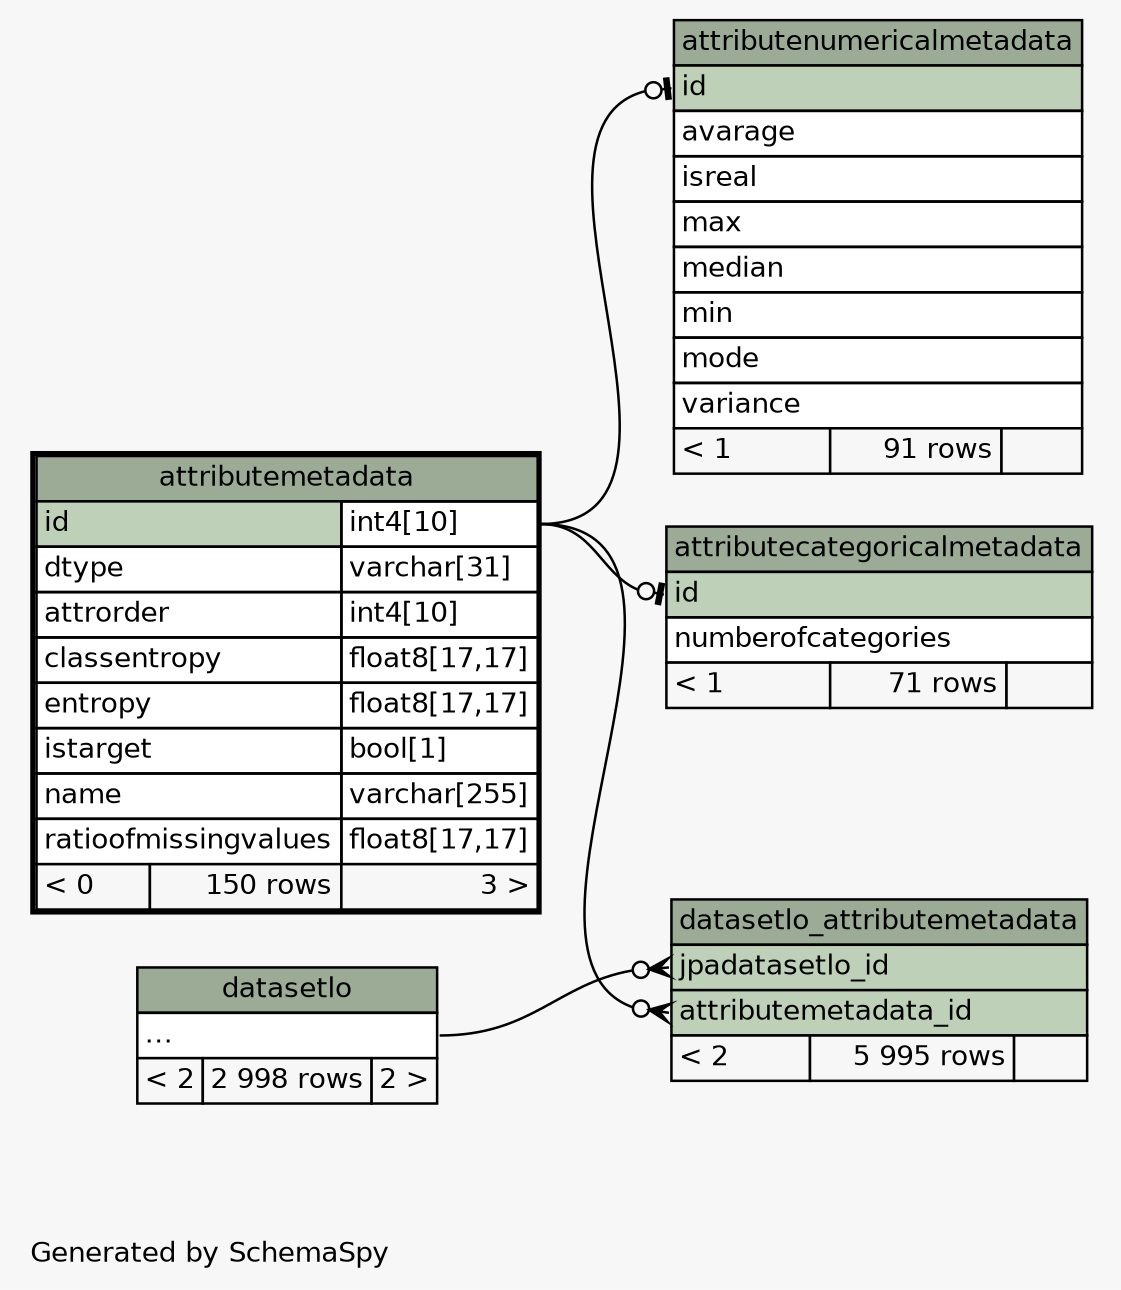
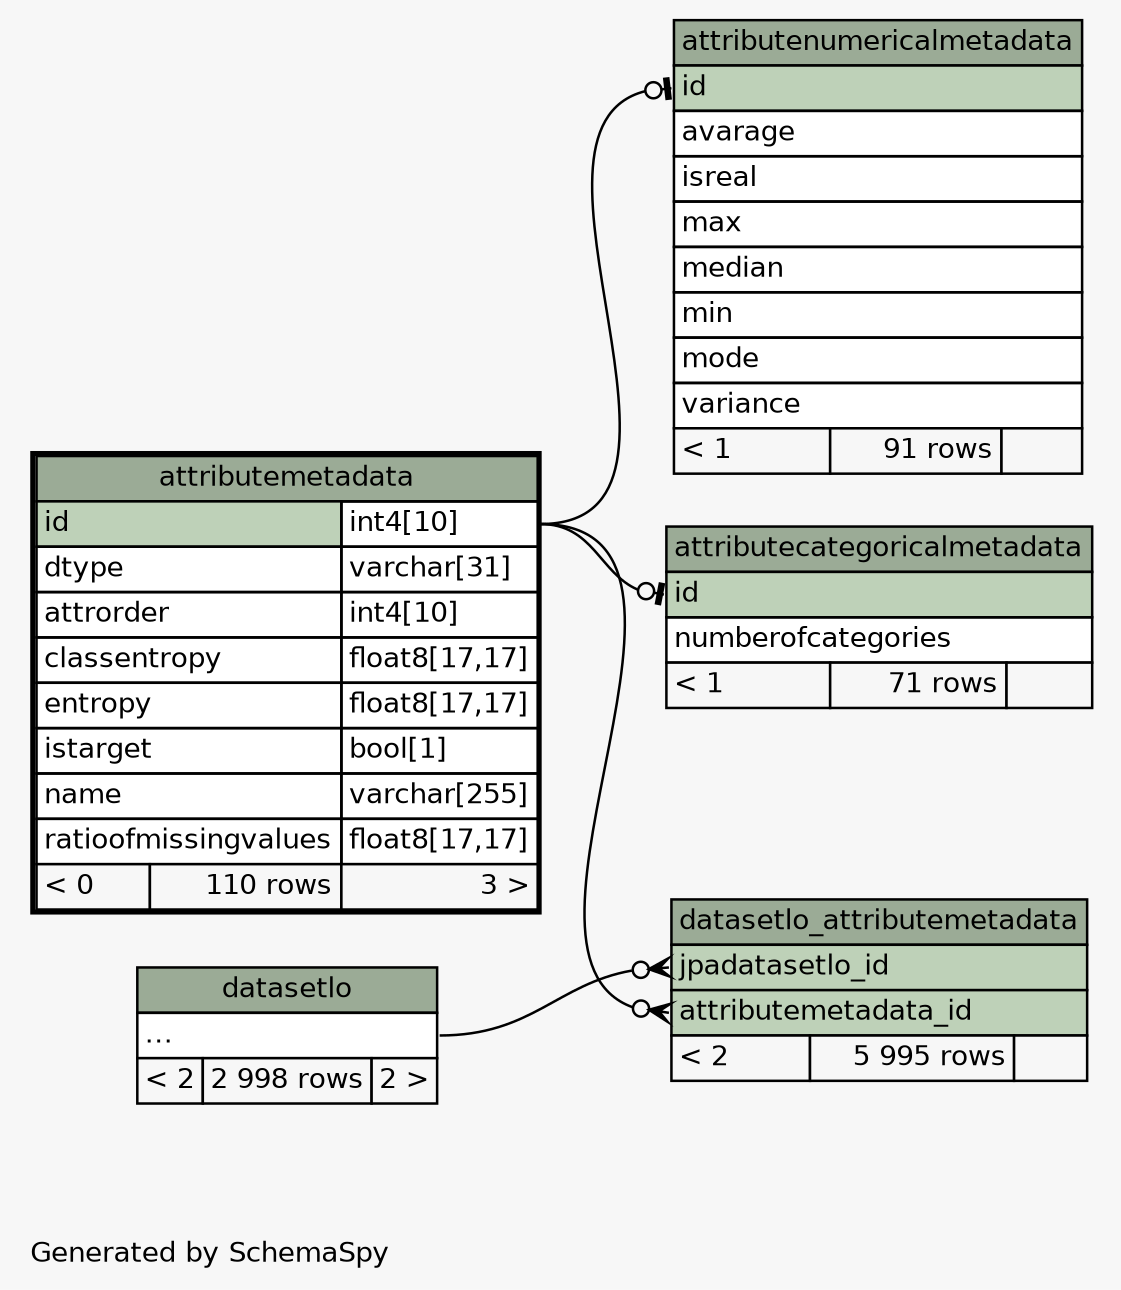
node "attributemetadata": text "150 rows" -> "110 rows"
